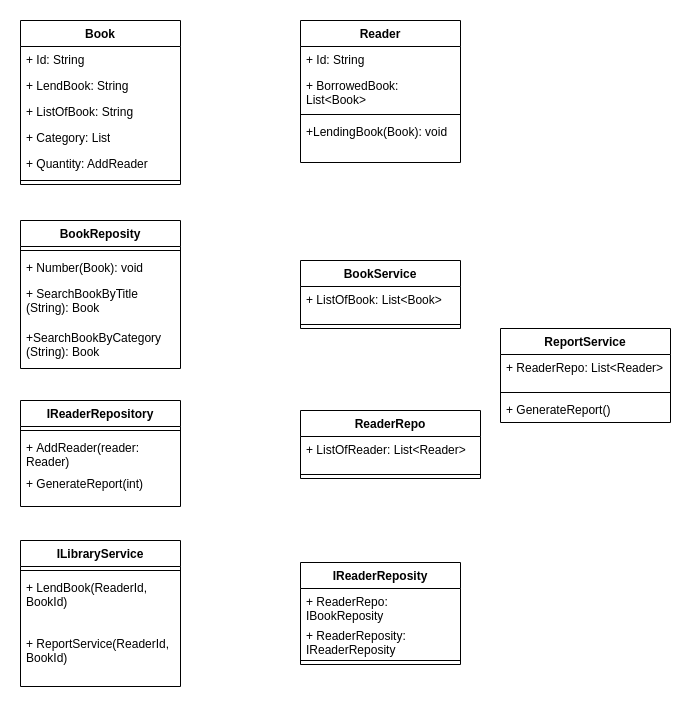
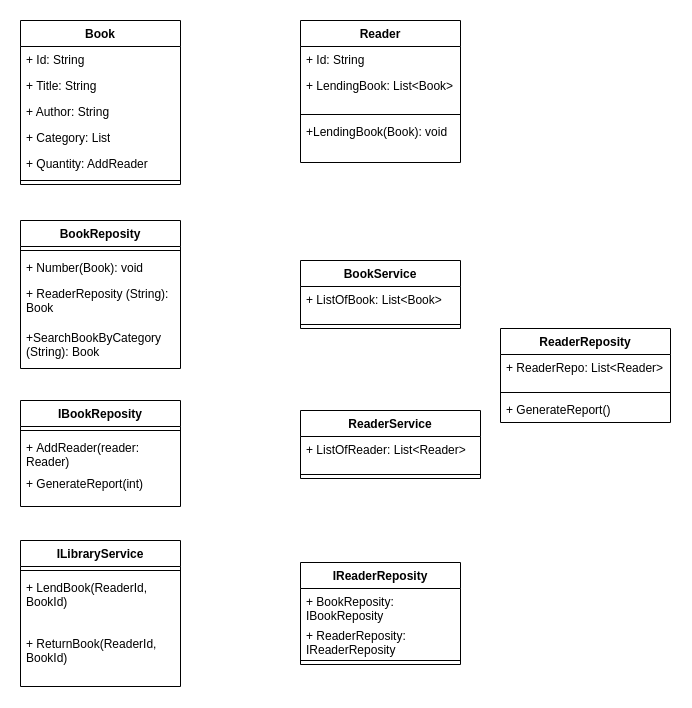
node "+ LendBook: String": label "+ LendBook: String" -> "+ Title: String"
node "+ BorrowedBook: List<Book>": label "+ BorrowedBook: List<Book>" -> "+ LendingBook: List<Book>"
node "+ ListOfBook: String": label "+ ListOfBook: String" -> "+ Author: String"
node "+ SearchBookByTitle (String): Book": label "+ SearchBookByTitle (String): Book" -> "+ ReaderReposity (String): Book"
node "ReportService": label "ReportService" -> "ReaderReposity"
node "IReaderRepository": label "IReaderRepository" -> "IBookReposity"
node "ReaderRepo": label "ReaderRepo" -> "ReaderService"
node "+ ReaderRepo: IBookReposity": label "+ ReaderRepo: IBookReposity" -> "+ BookReposity: IBookReposity"
node "+ ReportService(ReaderId, BookId)": label "+ ReportService(ReaderId, BookId)" -> "+ ReturnBook(ReaderId, BookId)"
